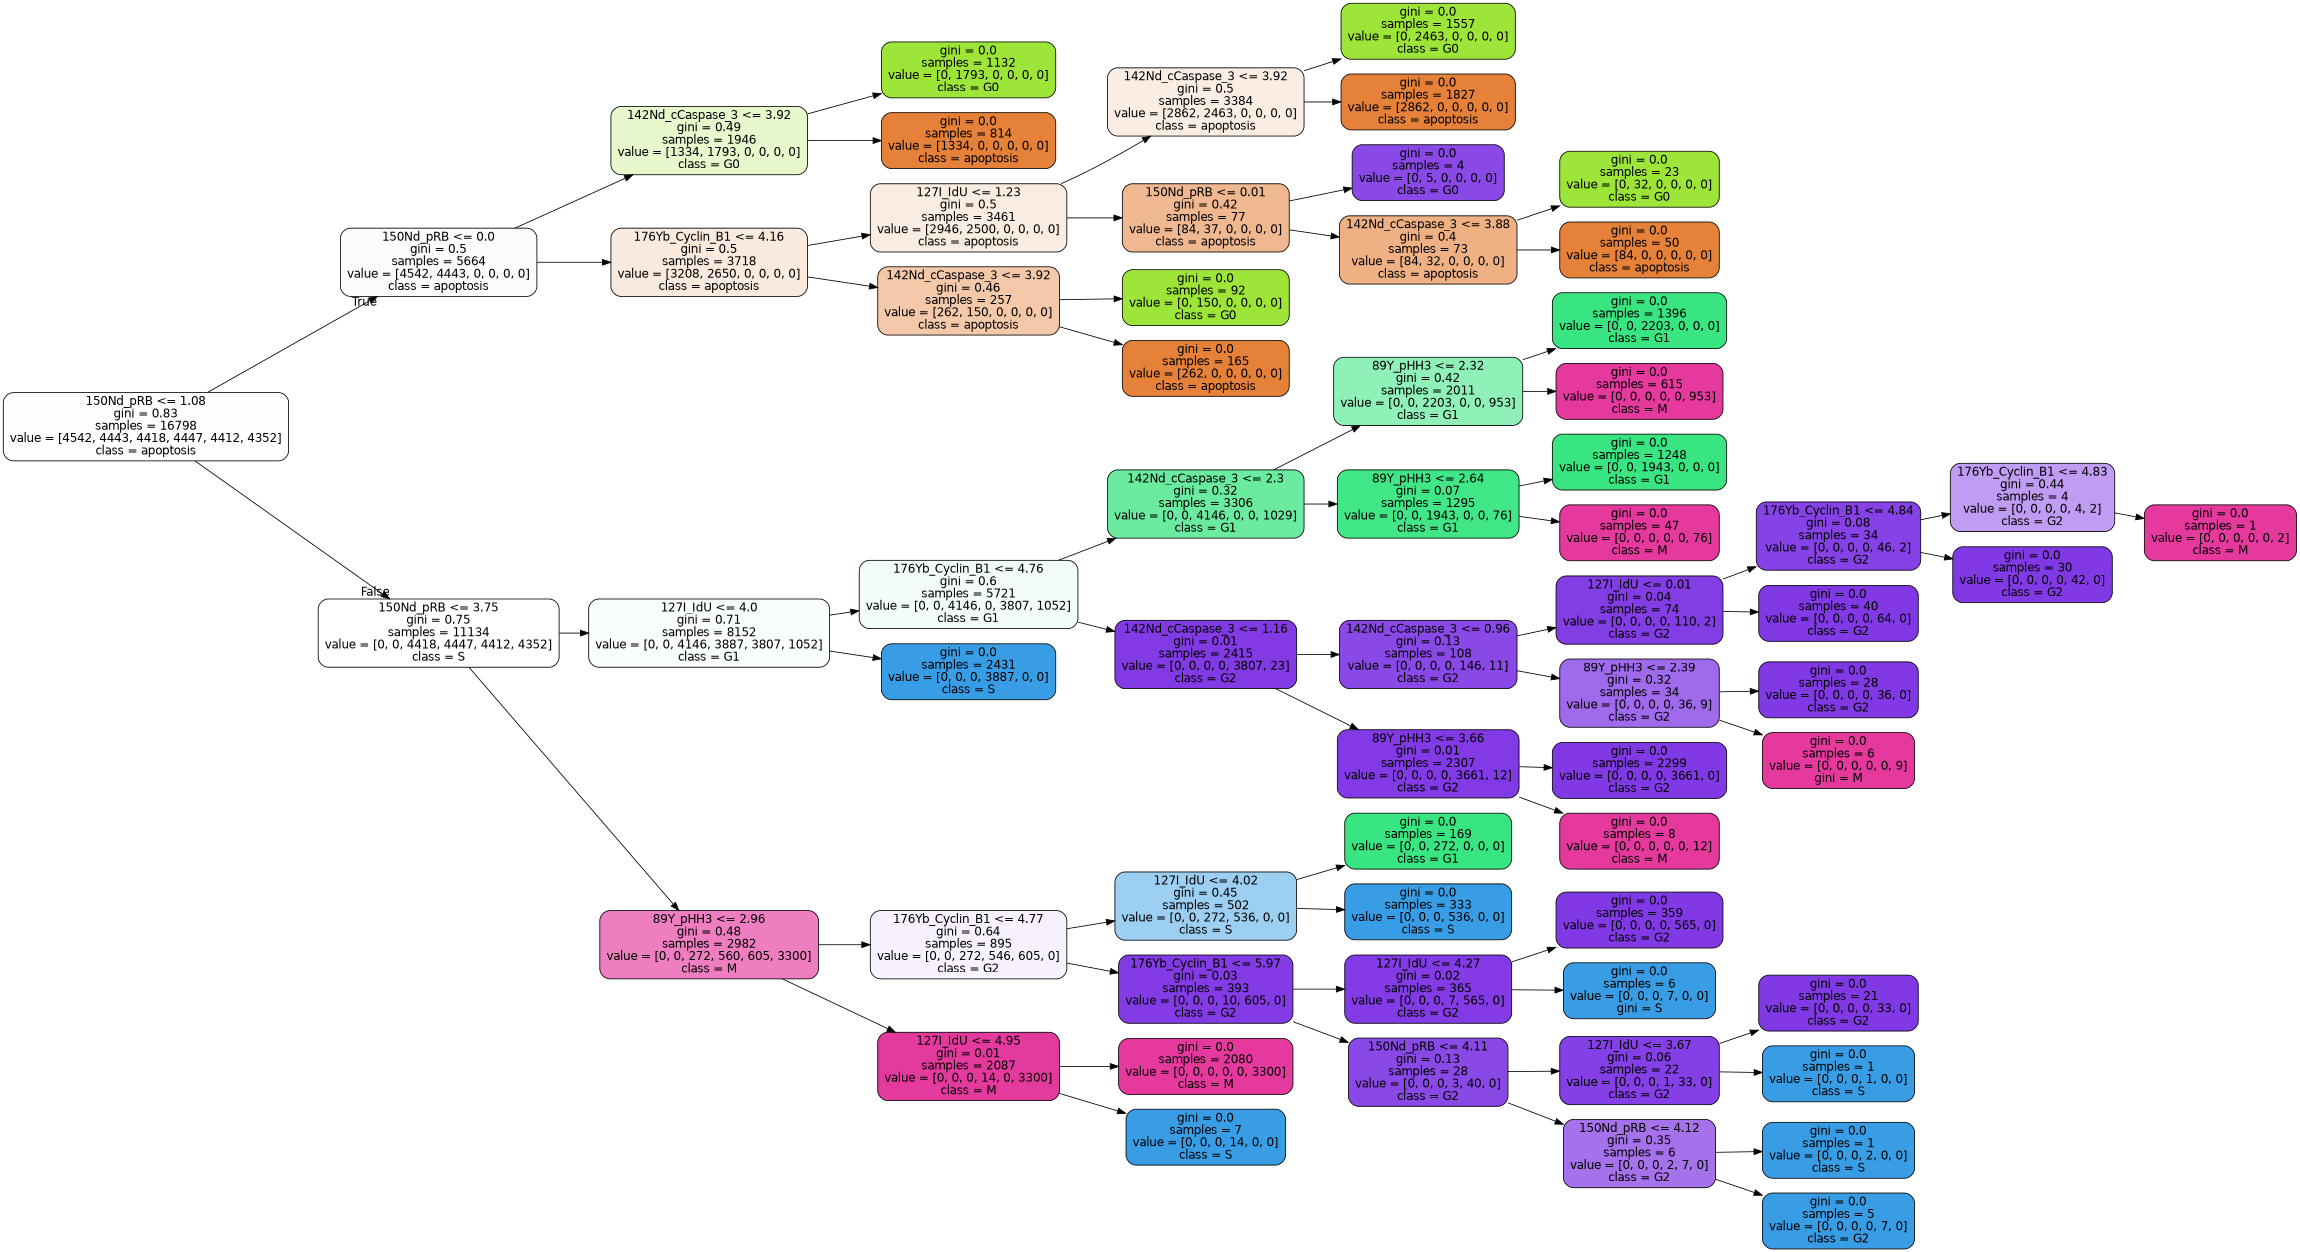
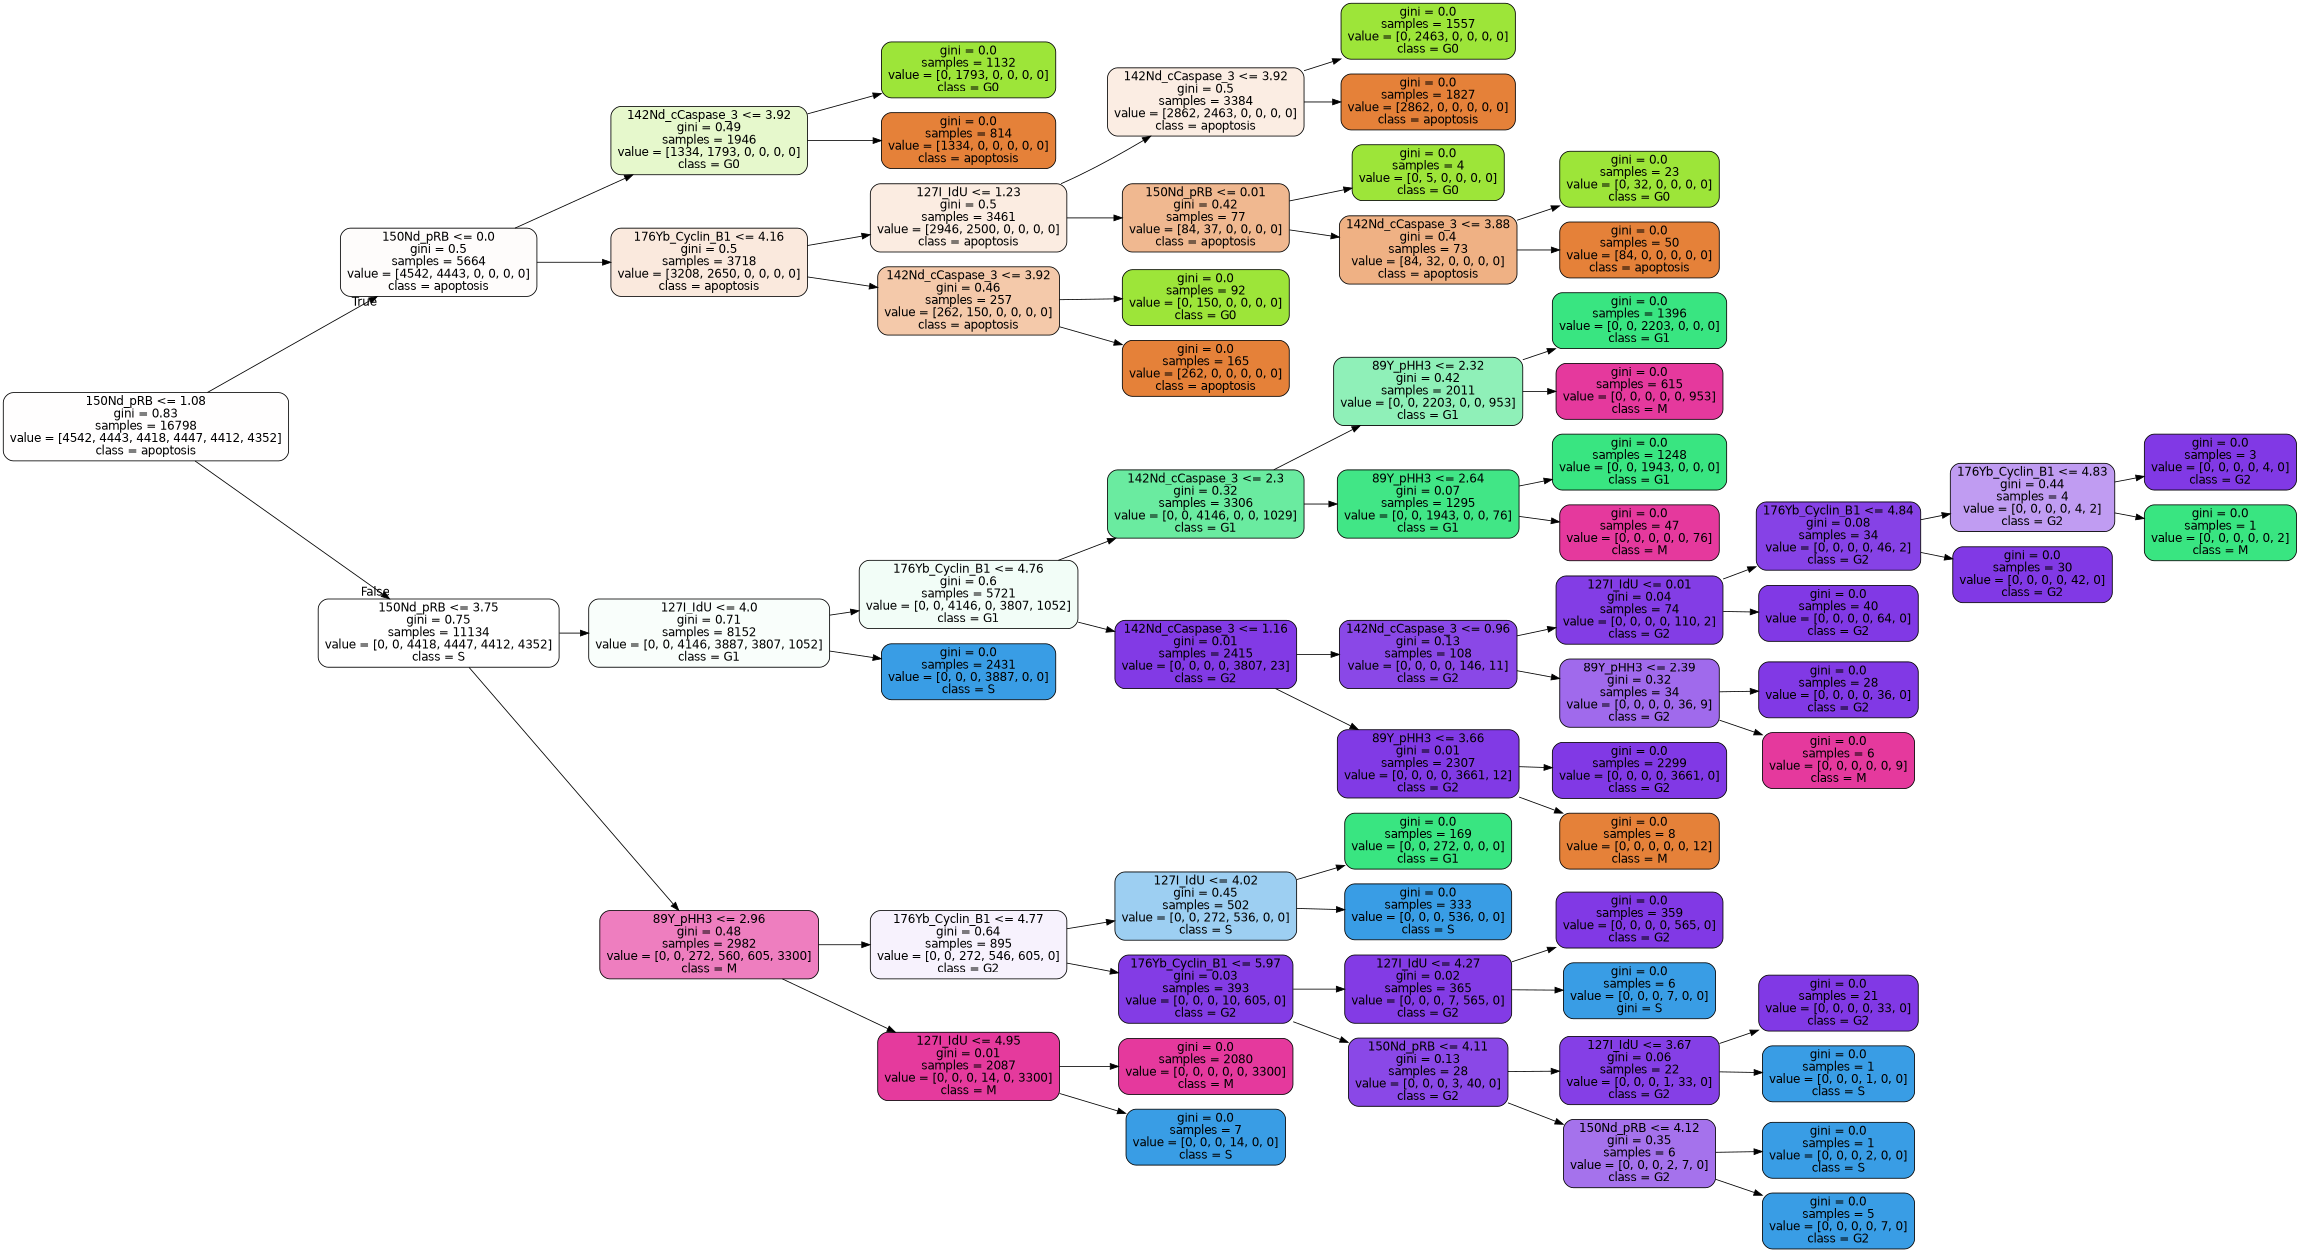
node "gini = 0.0 samples = 4 value = [0, 5, 0, 0, 0, 0] class = G0": fillcolor #8a48e7 -> #9de539
node "gini = 0.0 samples = 3 value = [0, 0, 0, 0, 4, 0] class = G2": added
node "gini = 0.0 samples = 1 value = [0, 0, 0, 0, 0, 2] class = M": fillcolor #e5399d -> #39e581
node "gini = 0.0 samples = 6 value = [0, 0, 0, 0, 0, 9] gini = M": label "gini = 0.0 samples = 6 value = [0, 0, 0, 0, 0, 9] gini = M" -> "gini = 0.0 samples = 6 value = [0, 0, 0, 0, 0, 9] class = M"
node "gini = 0.0 samples = 8 value = [0, 0, 0, 0, 0, 12] class = M": fillcolor #e5399d -> #e58139
